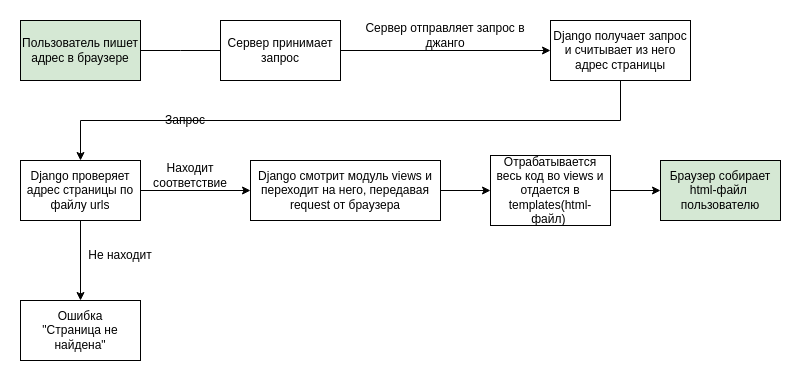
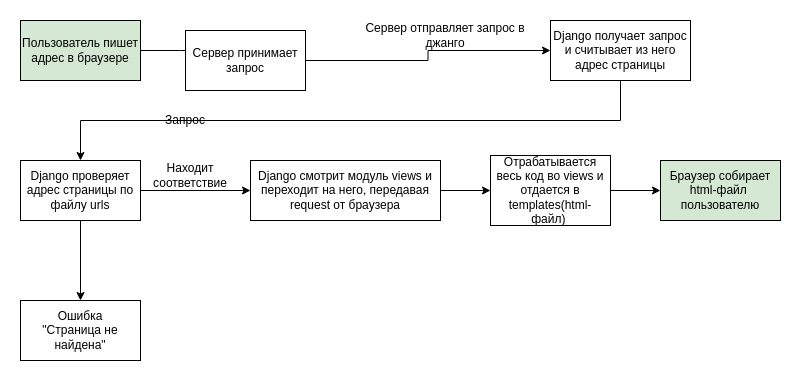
node "Сервер принимает запрос": moved (281, 51) -> (246, 61)
node "Не находит": removed
